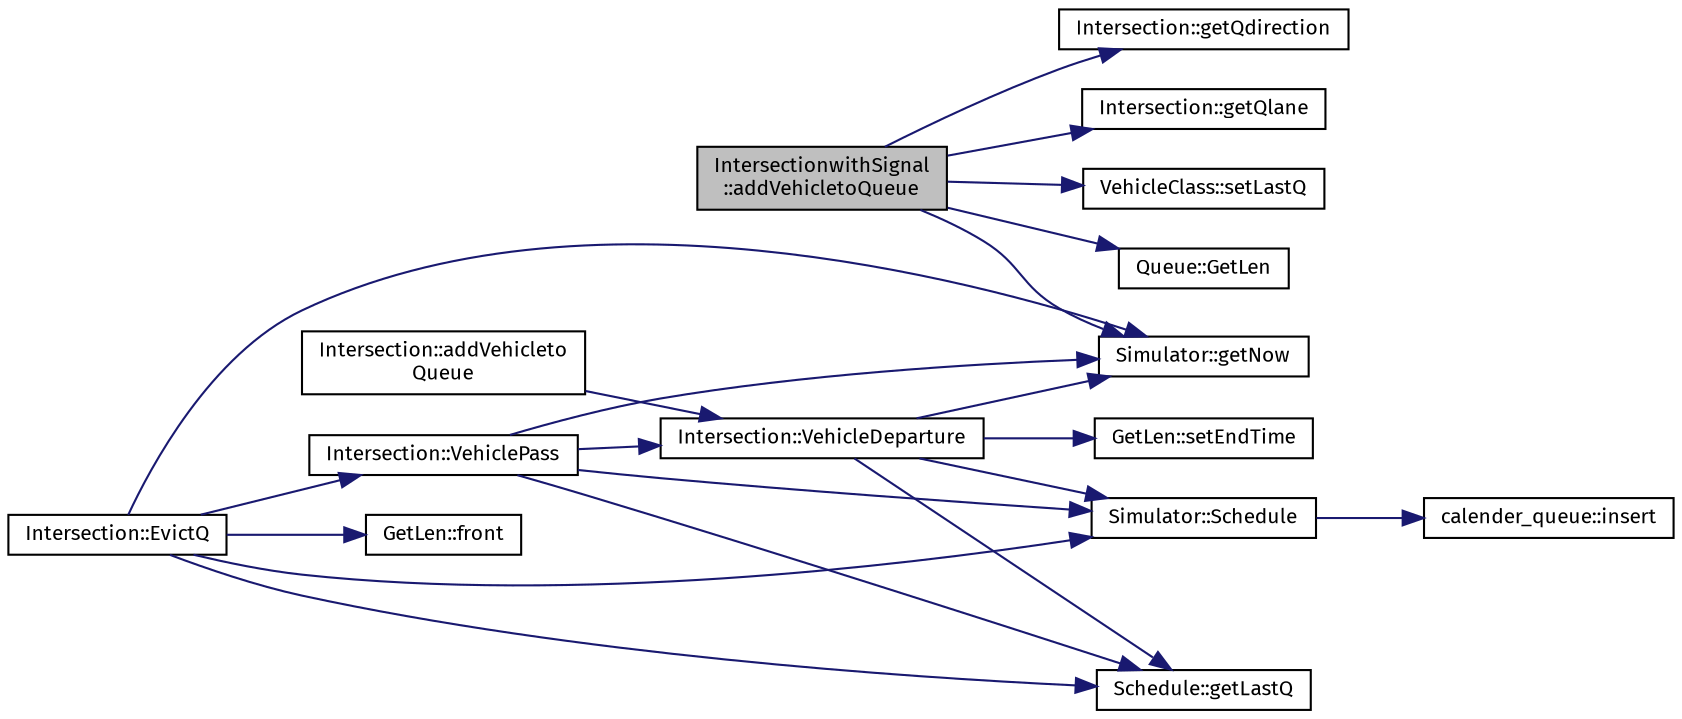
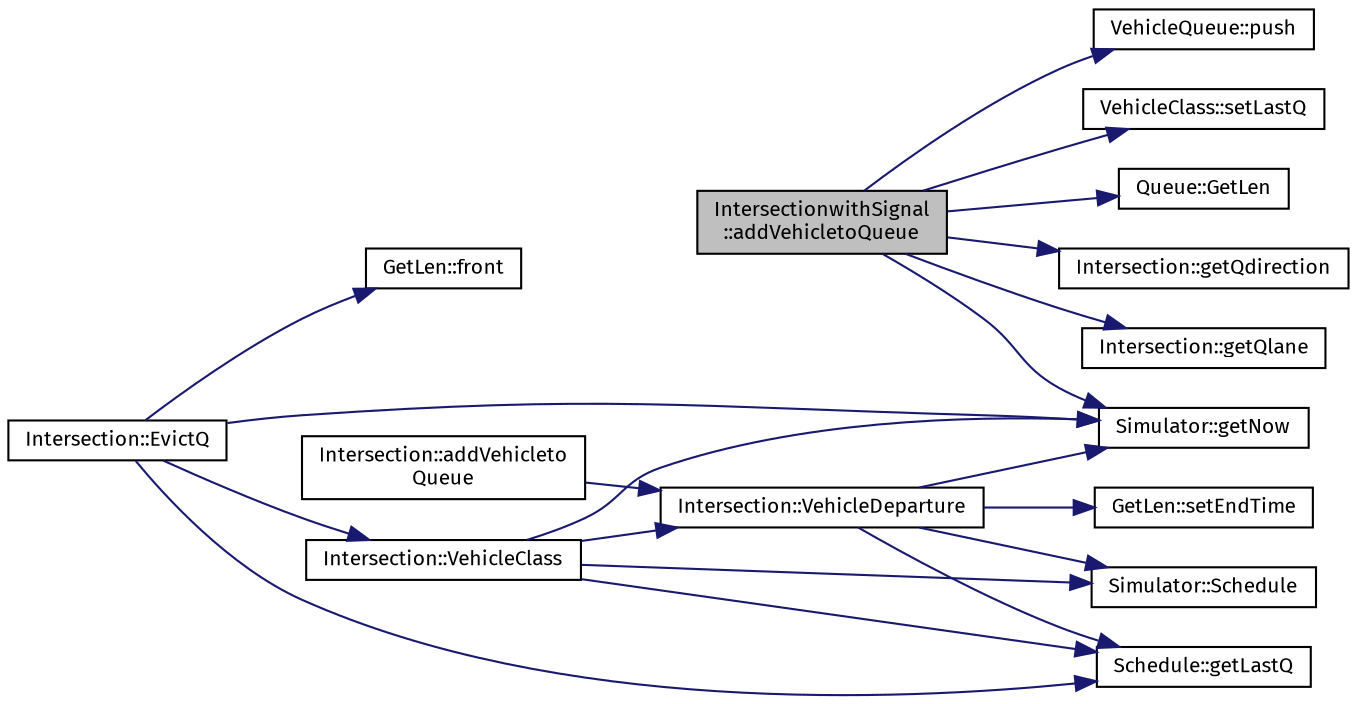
node "VehicleQueue::push": added
node "Intersection::VehiclePass": label "Intersection::VehiclePass" -> "Intersection::VehicleClass"
node "calender_queue::insert": removed
edge "Intersection::EvictQ" -> "Simulator::Schedule": removed
